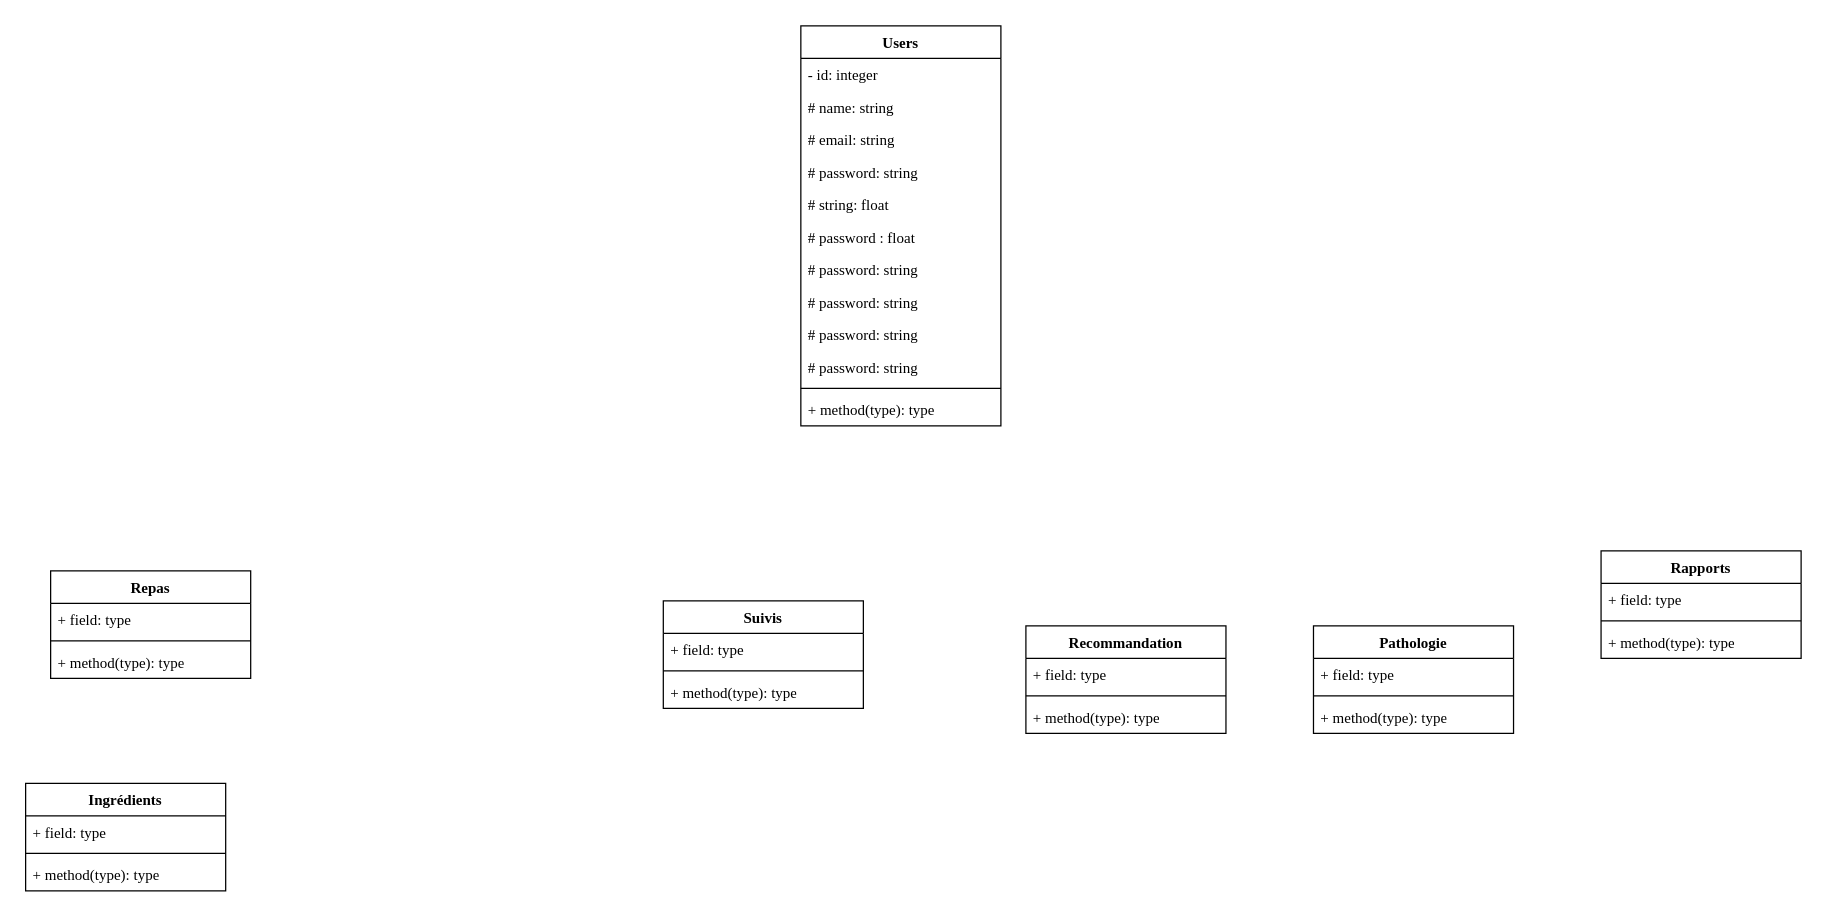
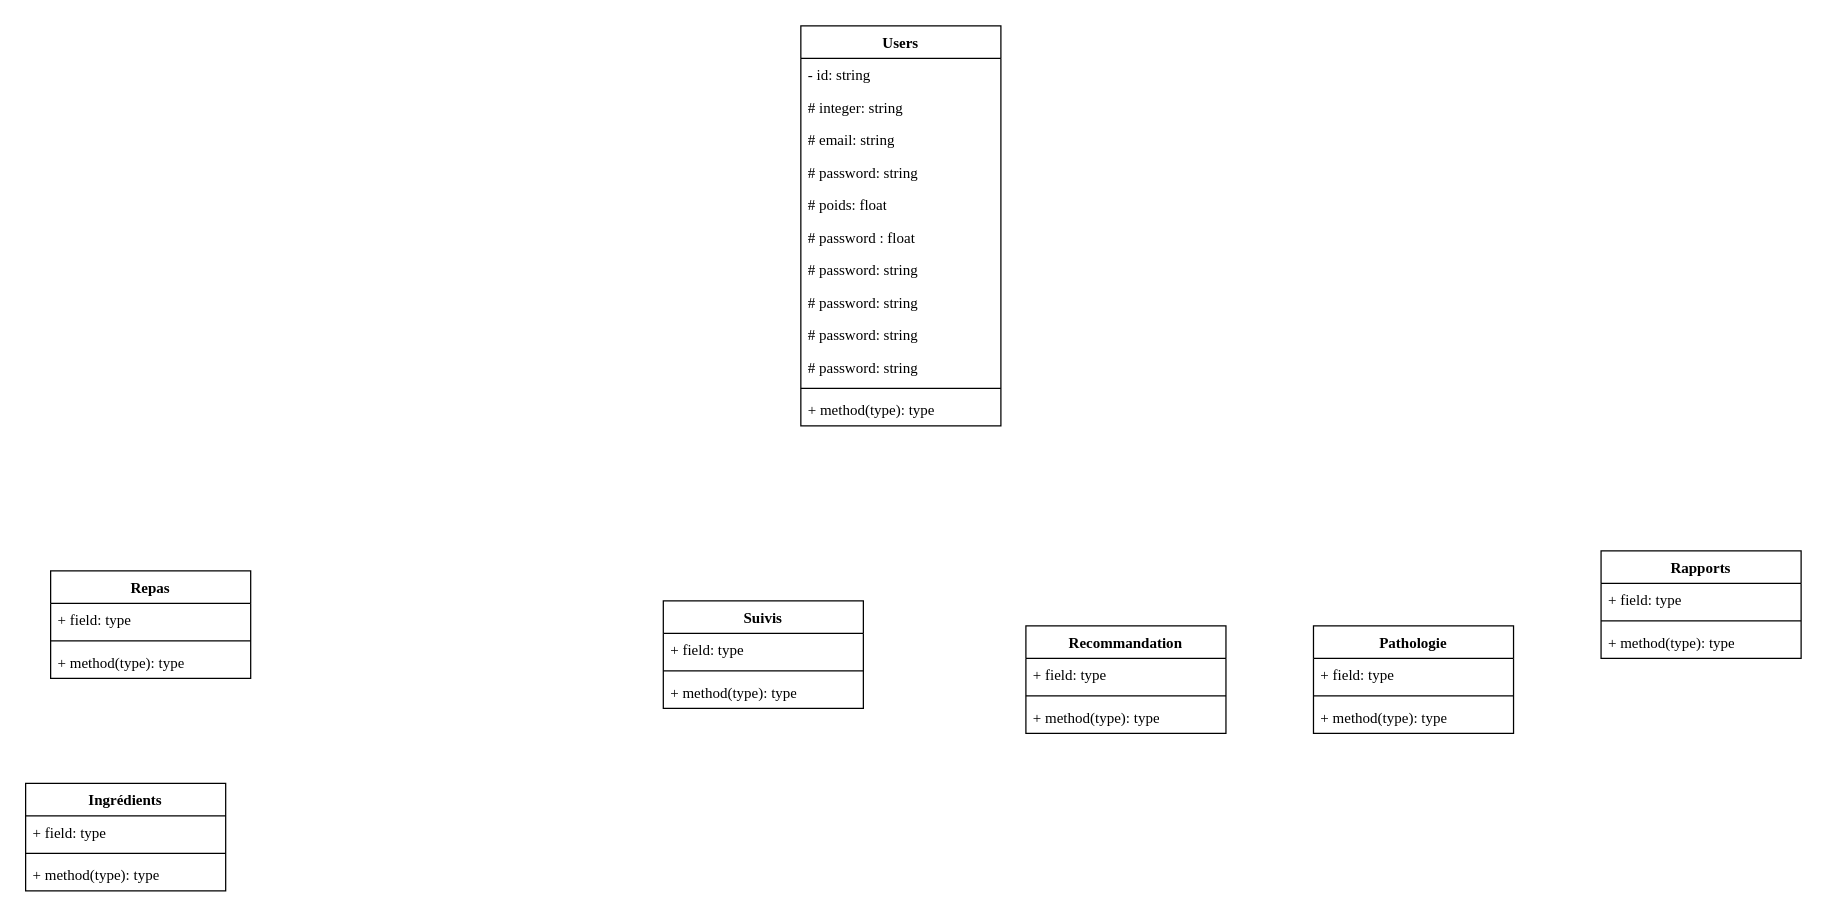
node "- id: integer": label "- id: integer" -> "- id: string"
node "# name: string": label "# name: string" -> "# integer: string"
node "# string: float": label "# string: float" -> "# poids: float"
